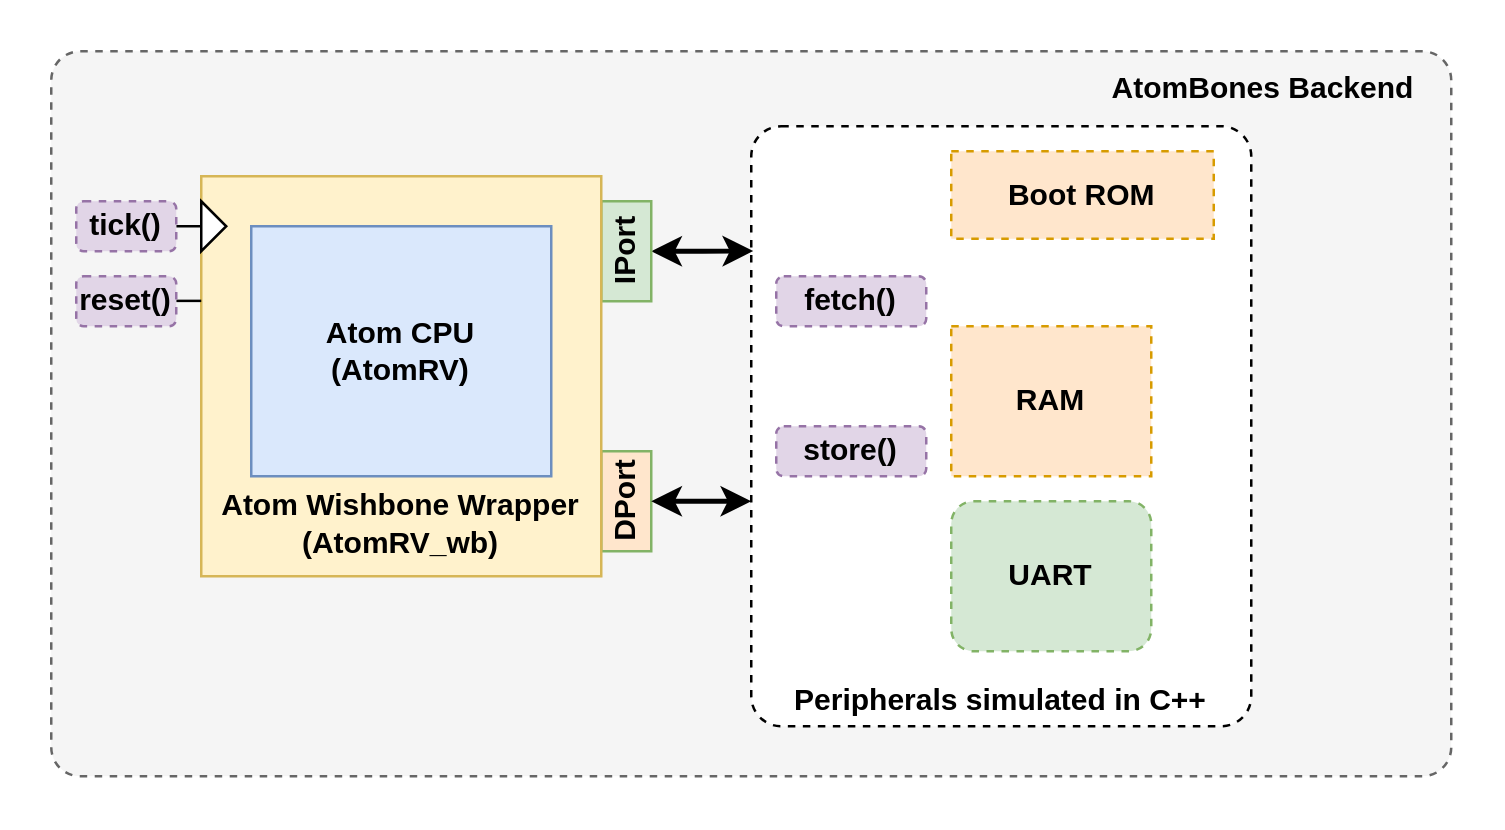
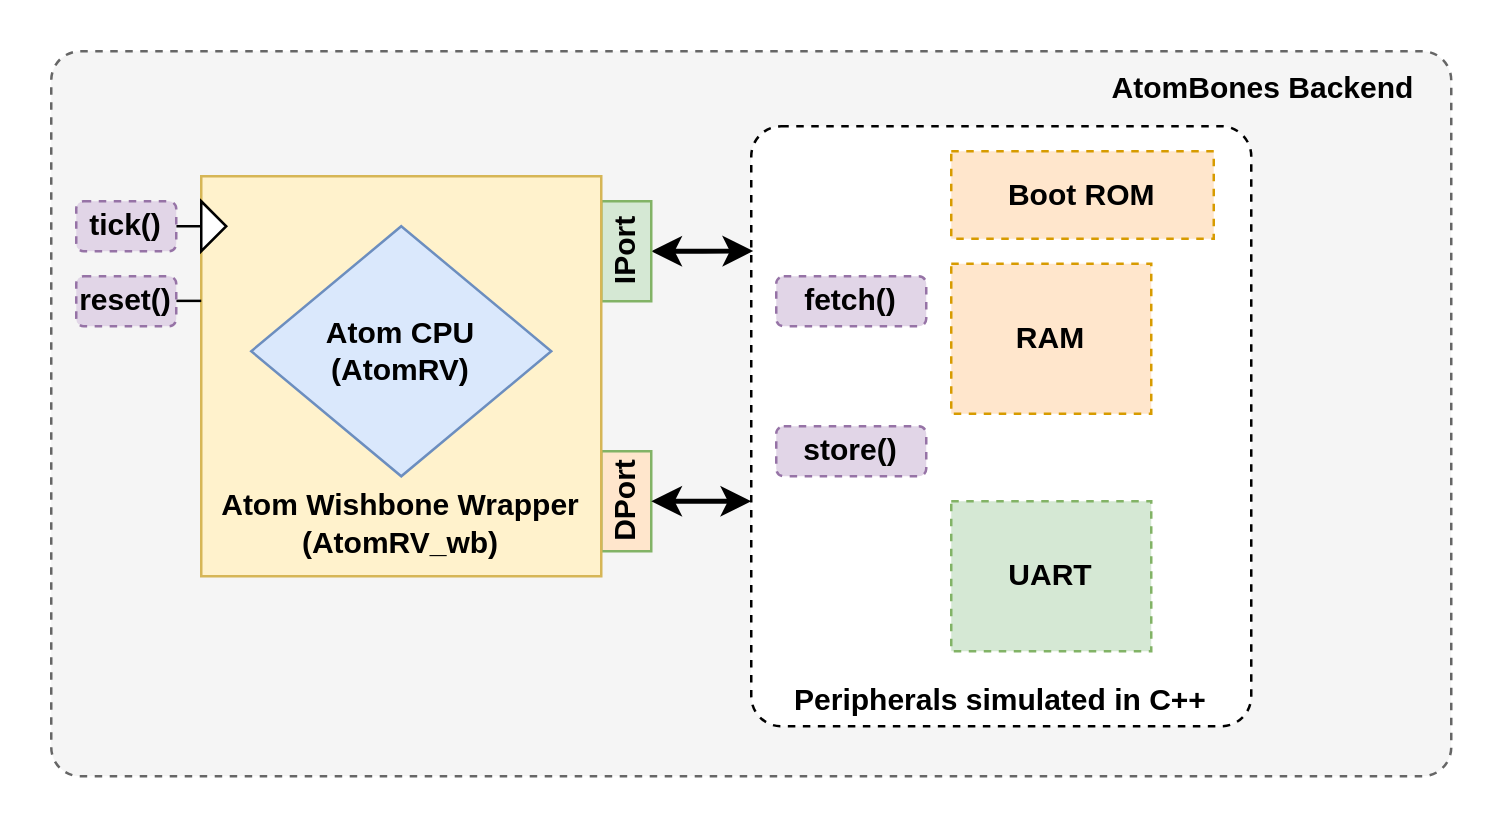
node "Atom CPU (AtomRV)": shape rectangle -> diamond
node "RAM": moved (1051, 401) -> (1051, 339)
node "UART": shape rounded rectangle -> rectangle
